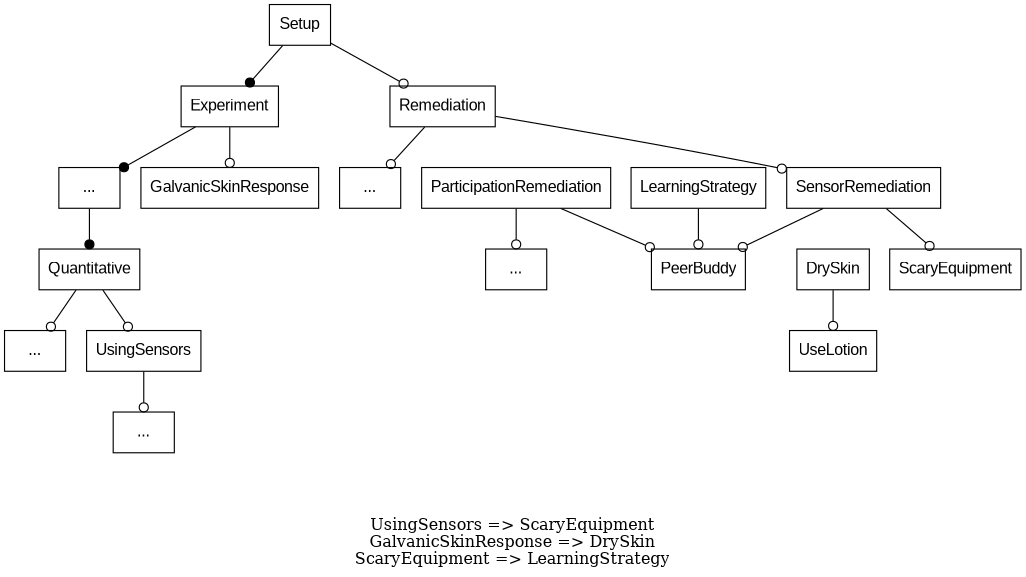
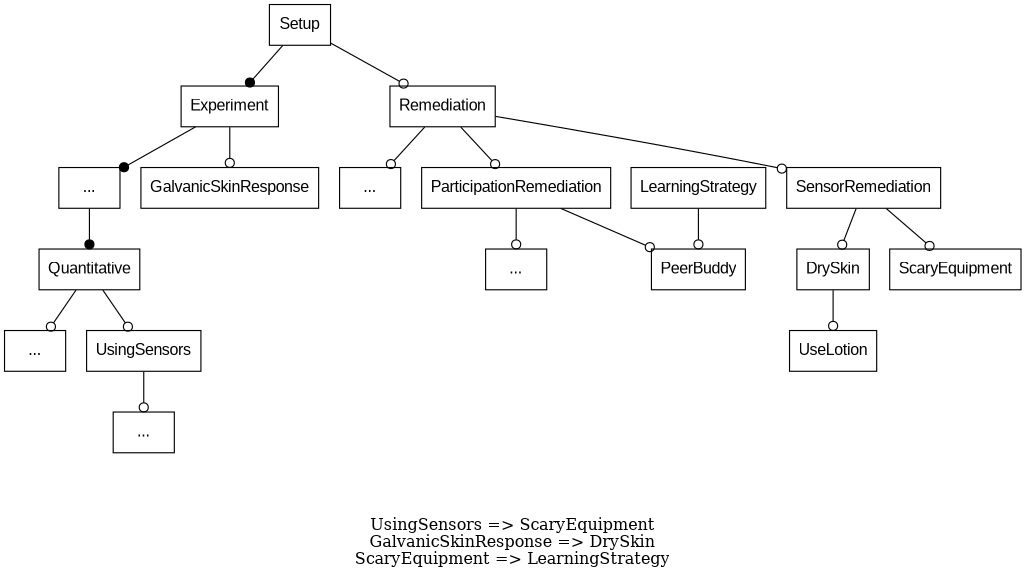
edge "Remediation" -- "ParticipationRemediation": added
edge "SensorRemediation" -- "PeerBuddy": now "SensorRemediation" -- "DrySkin"
